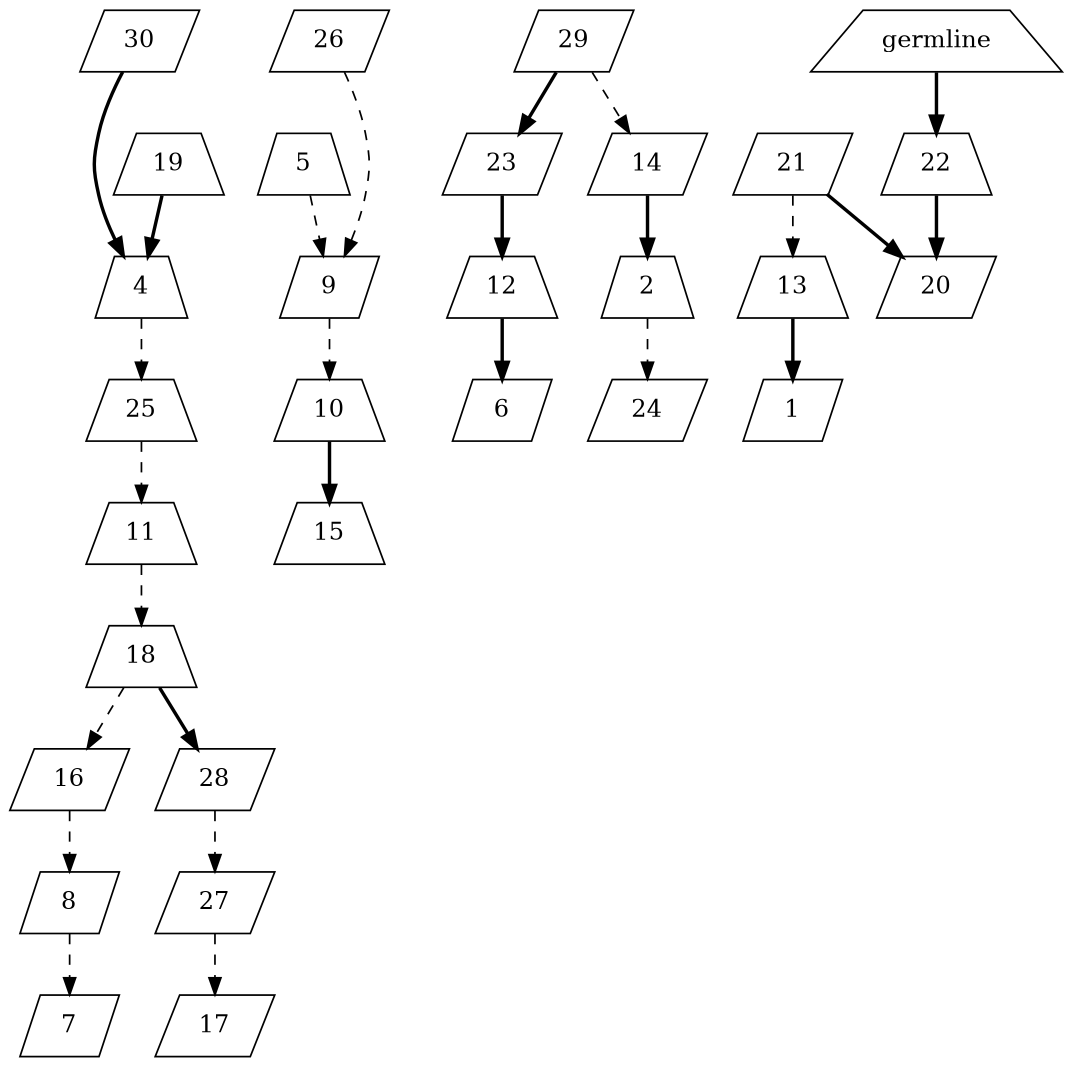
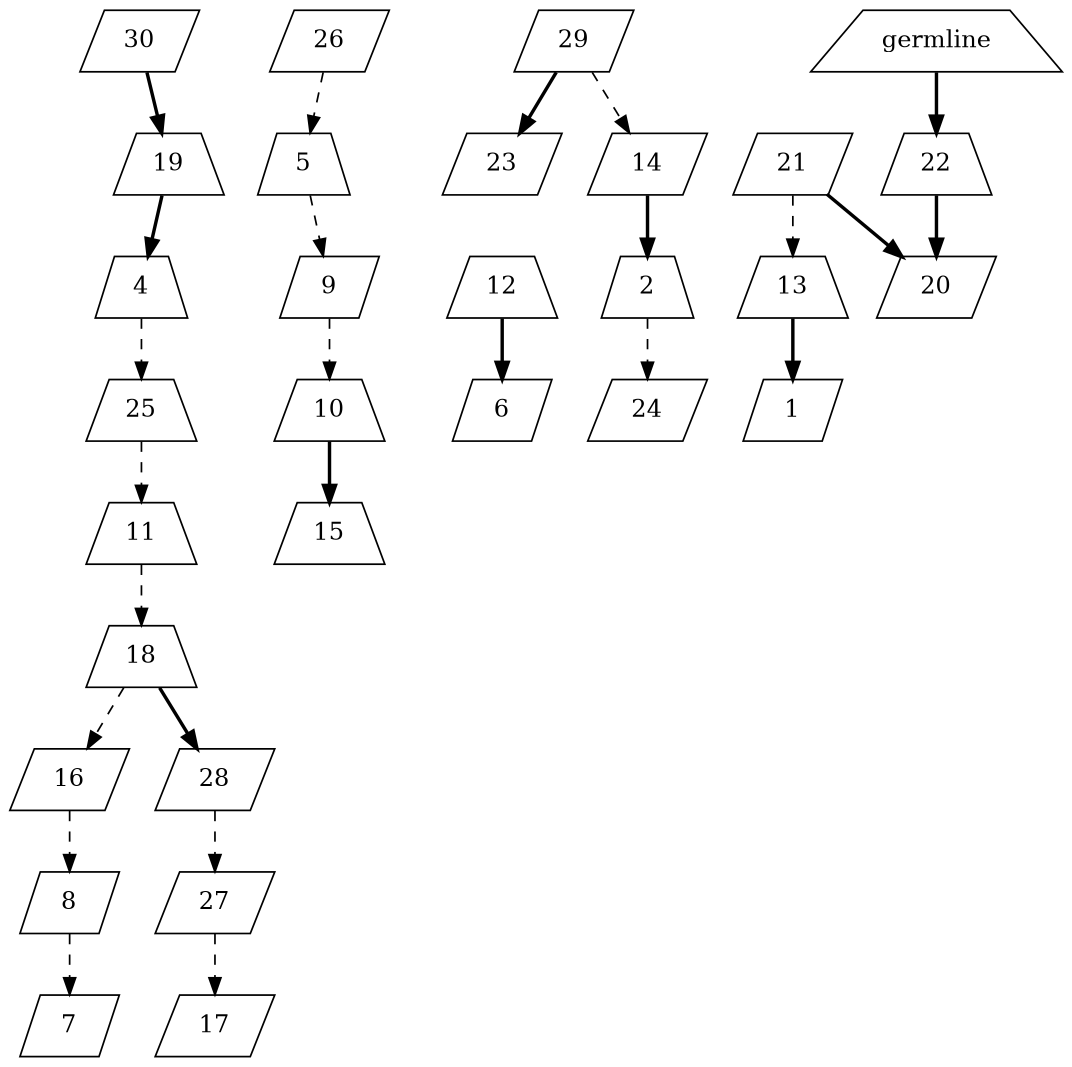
edge "30" -> "4": now "30" -> "19"
edge "26" -> "9": now "26" -> "5"
edge "23" -> "12": removed
